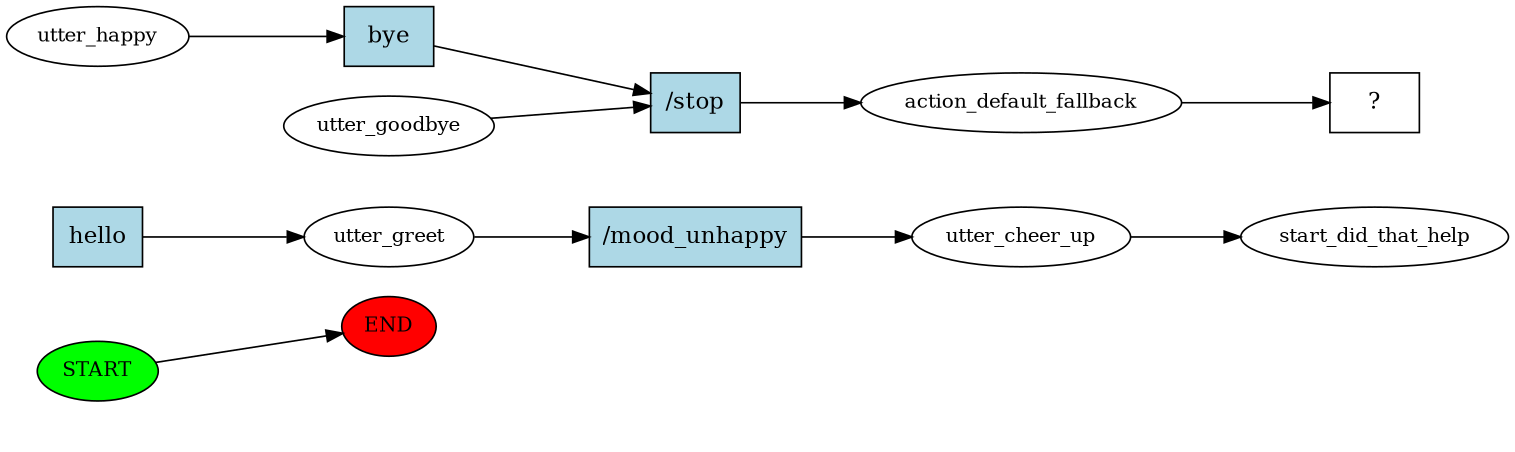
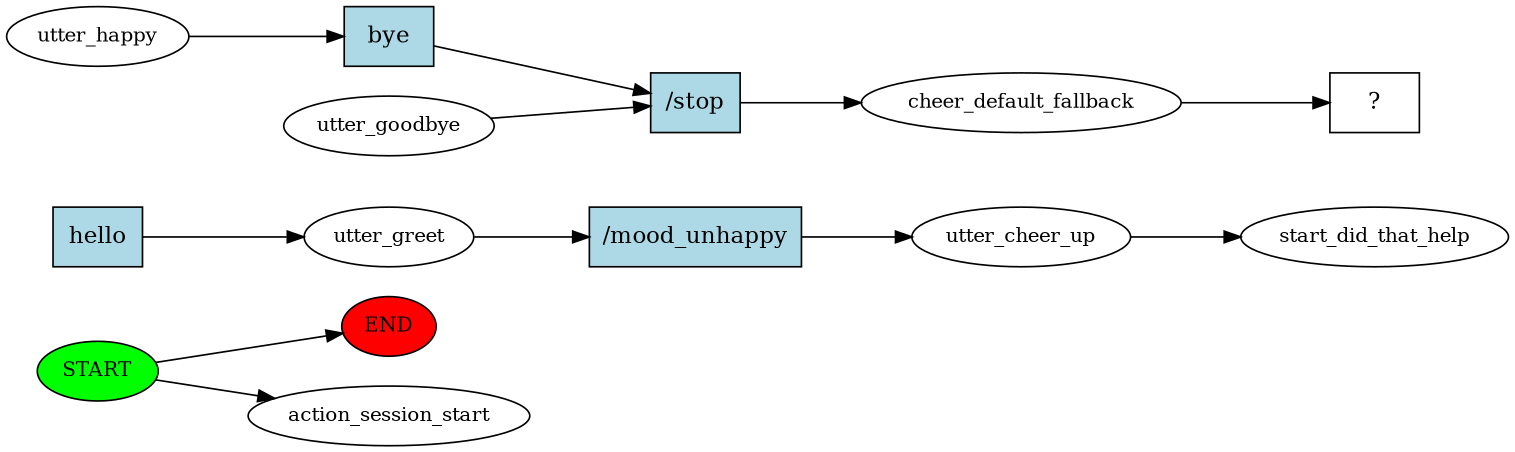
node "action_default_fallback": label "action_default_fallback" -> "cheer_default_fallback"
node "action_session_start": added
